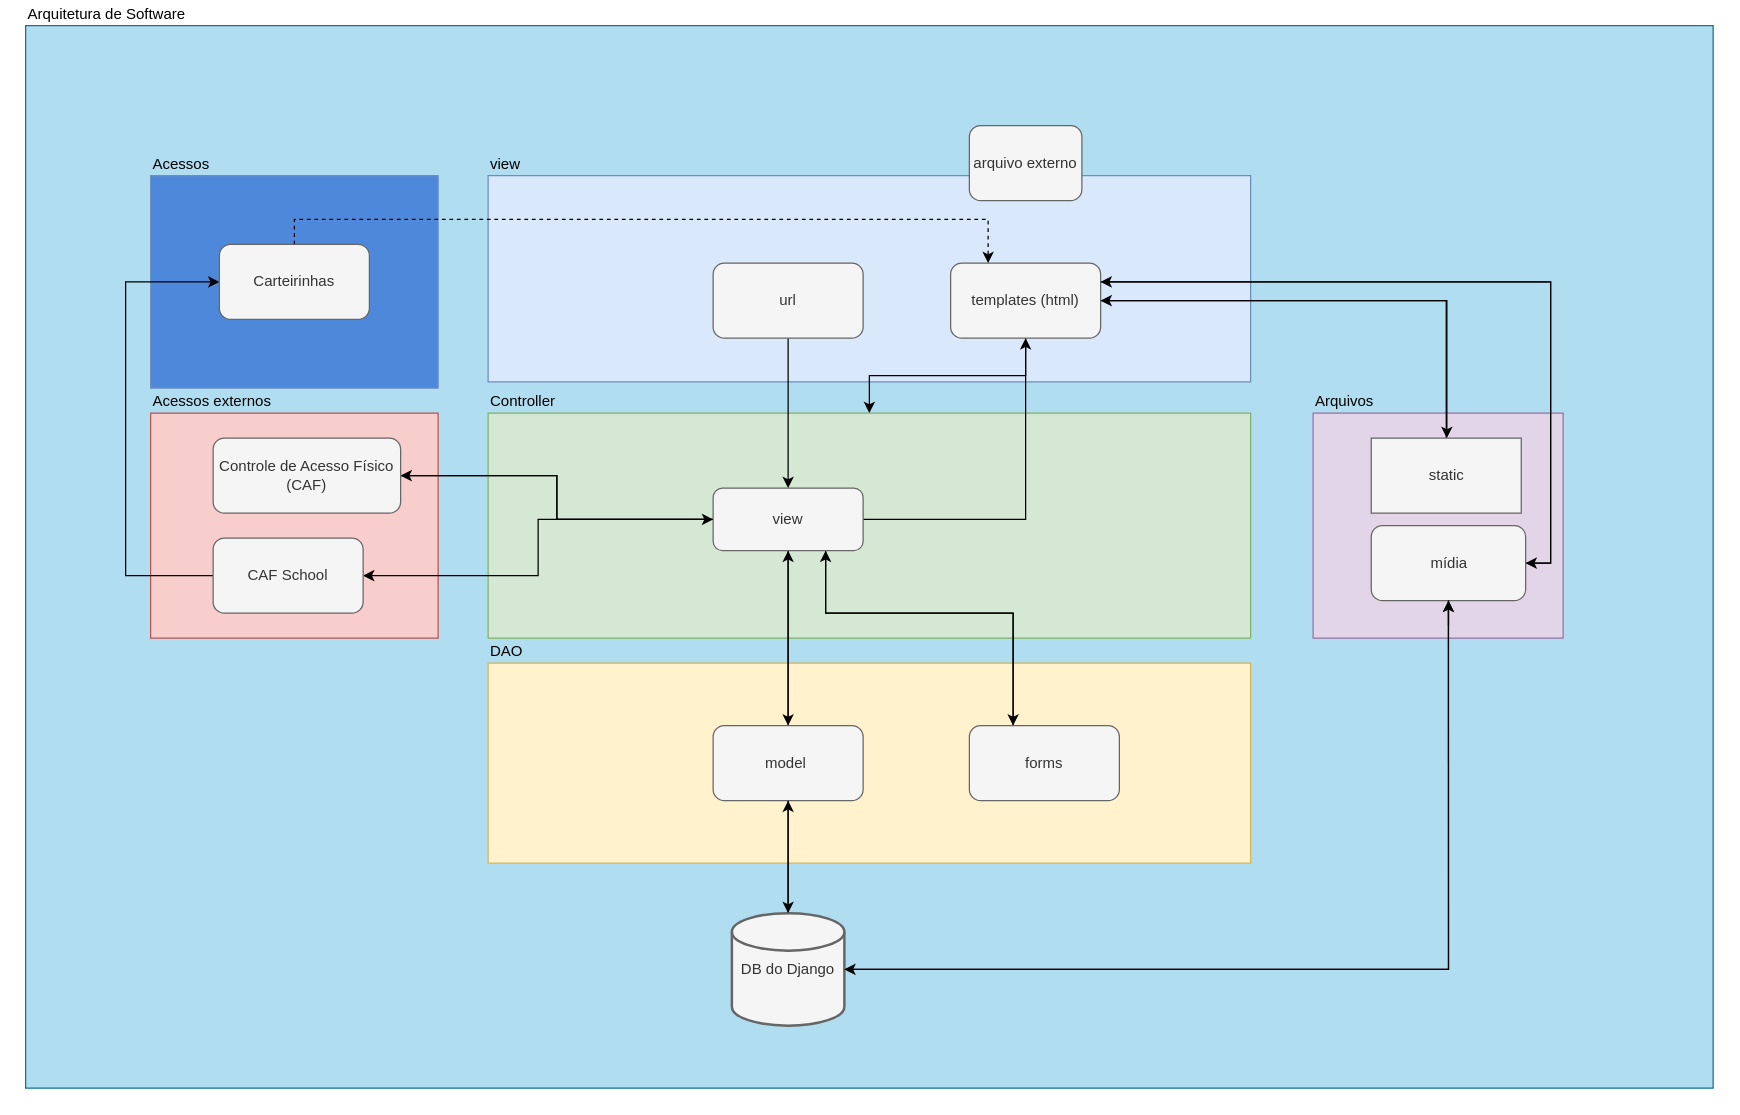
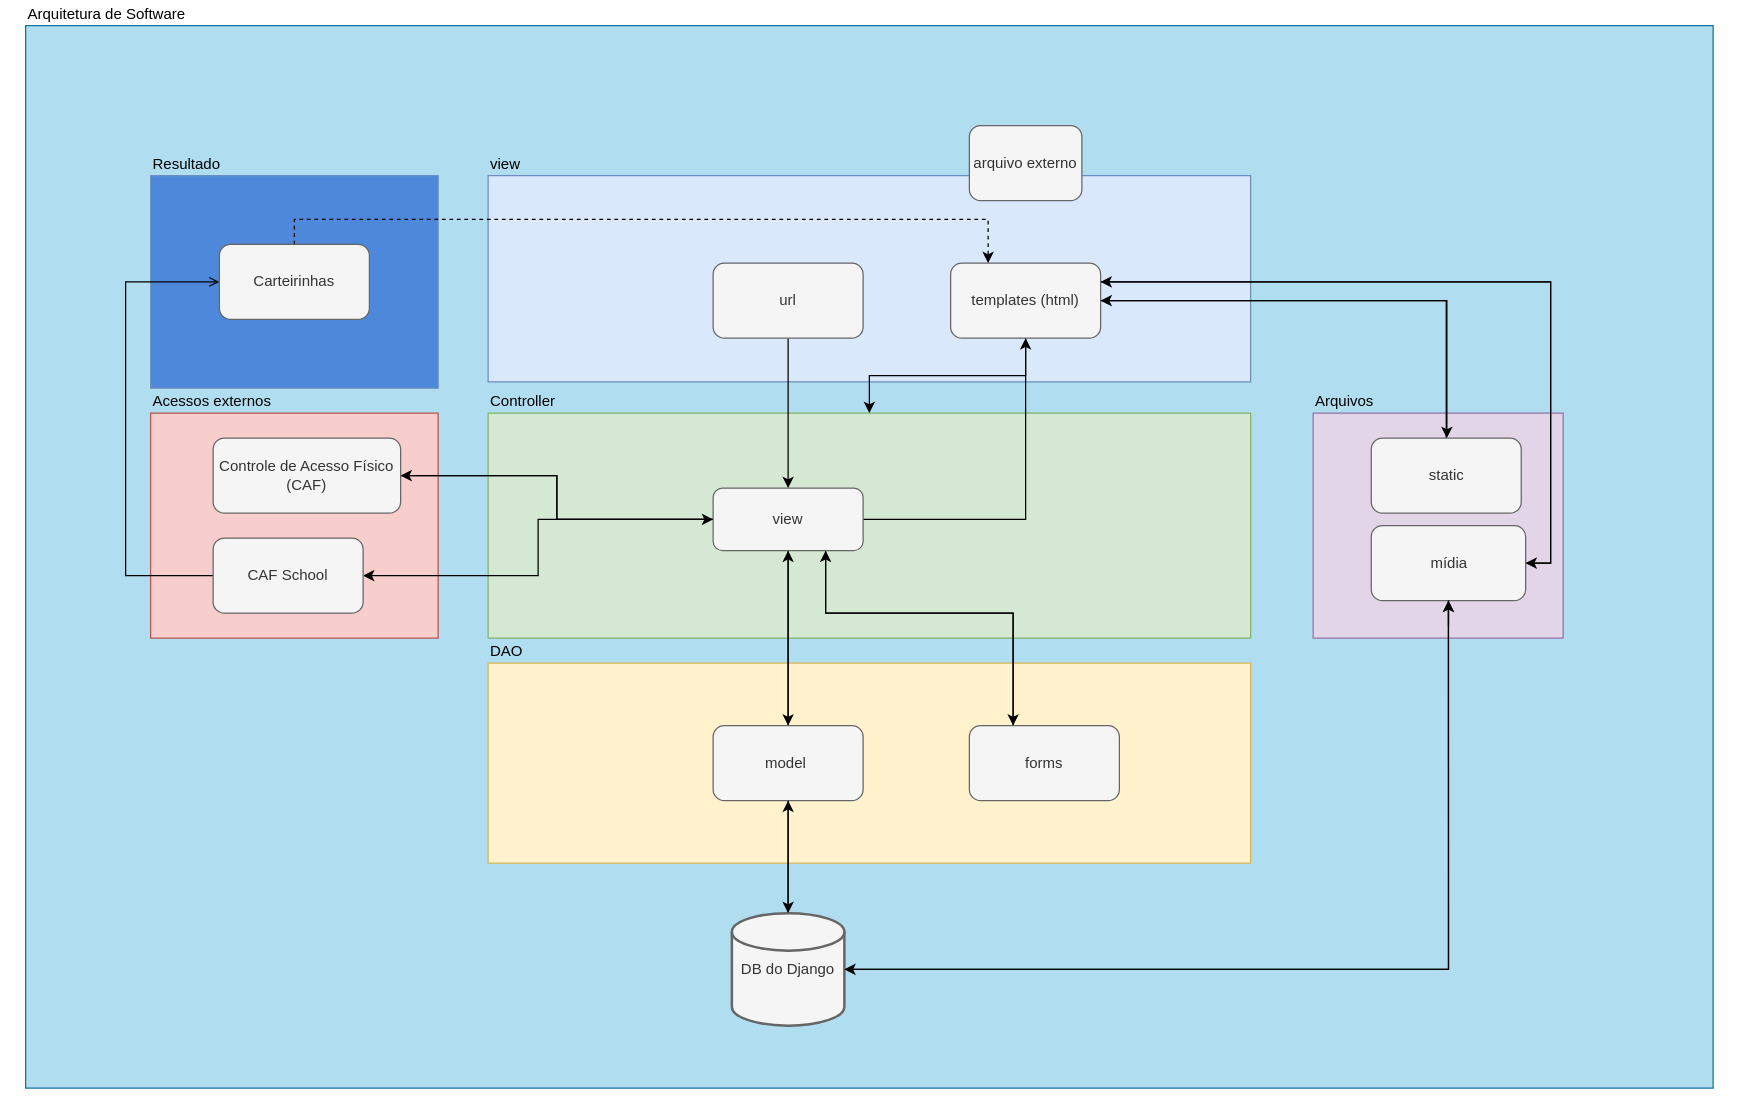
node "Acessos": label "Acessos" -> "Resultado"
edge "CAF School" -> "Carteirinhas": arrowhead classic -> open
node "static": shape rectangle -> rounded rectangle
